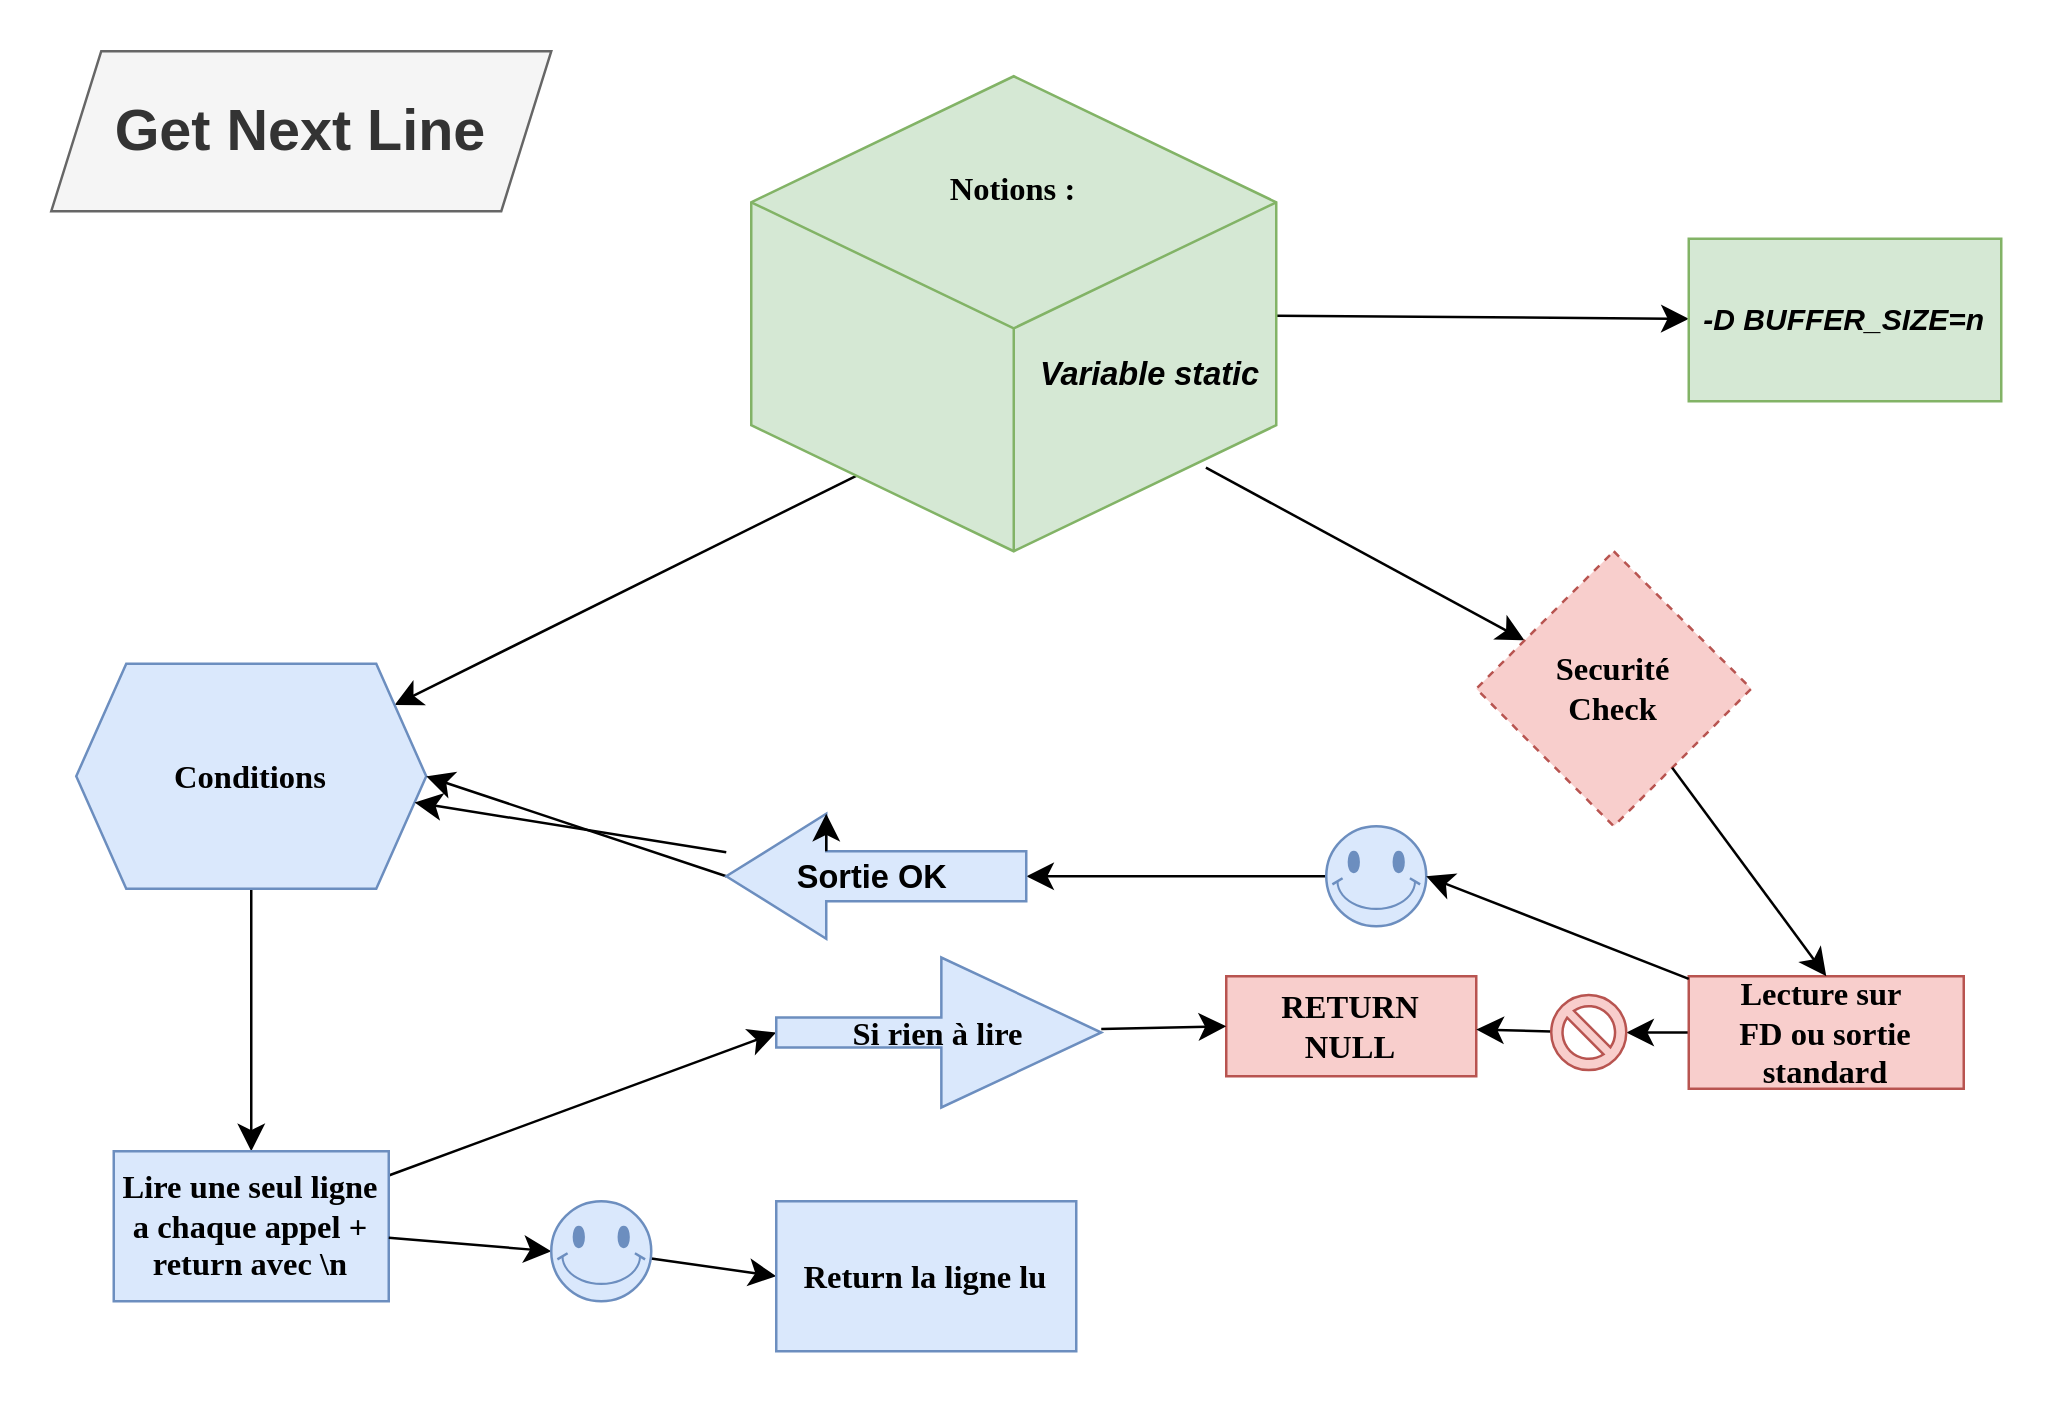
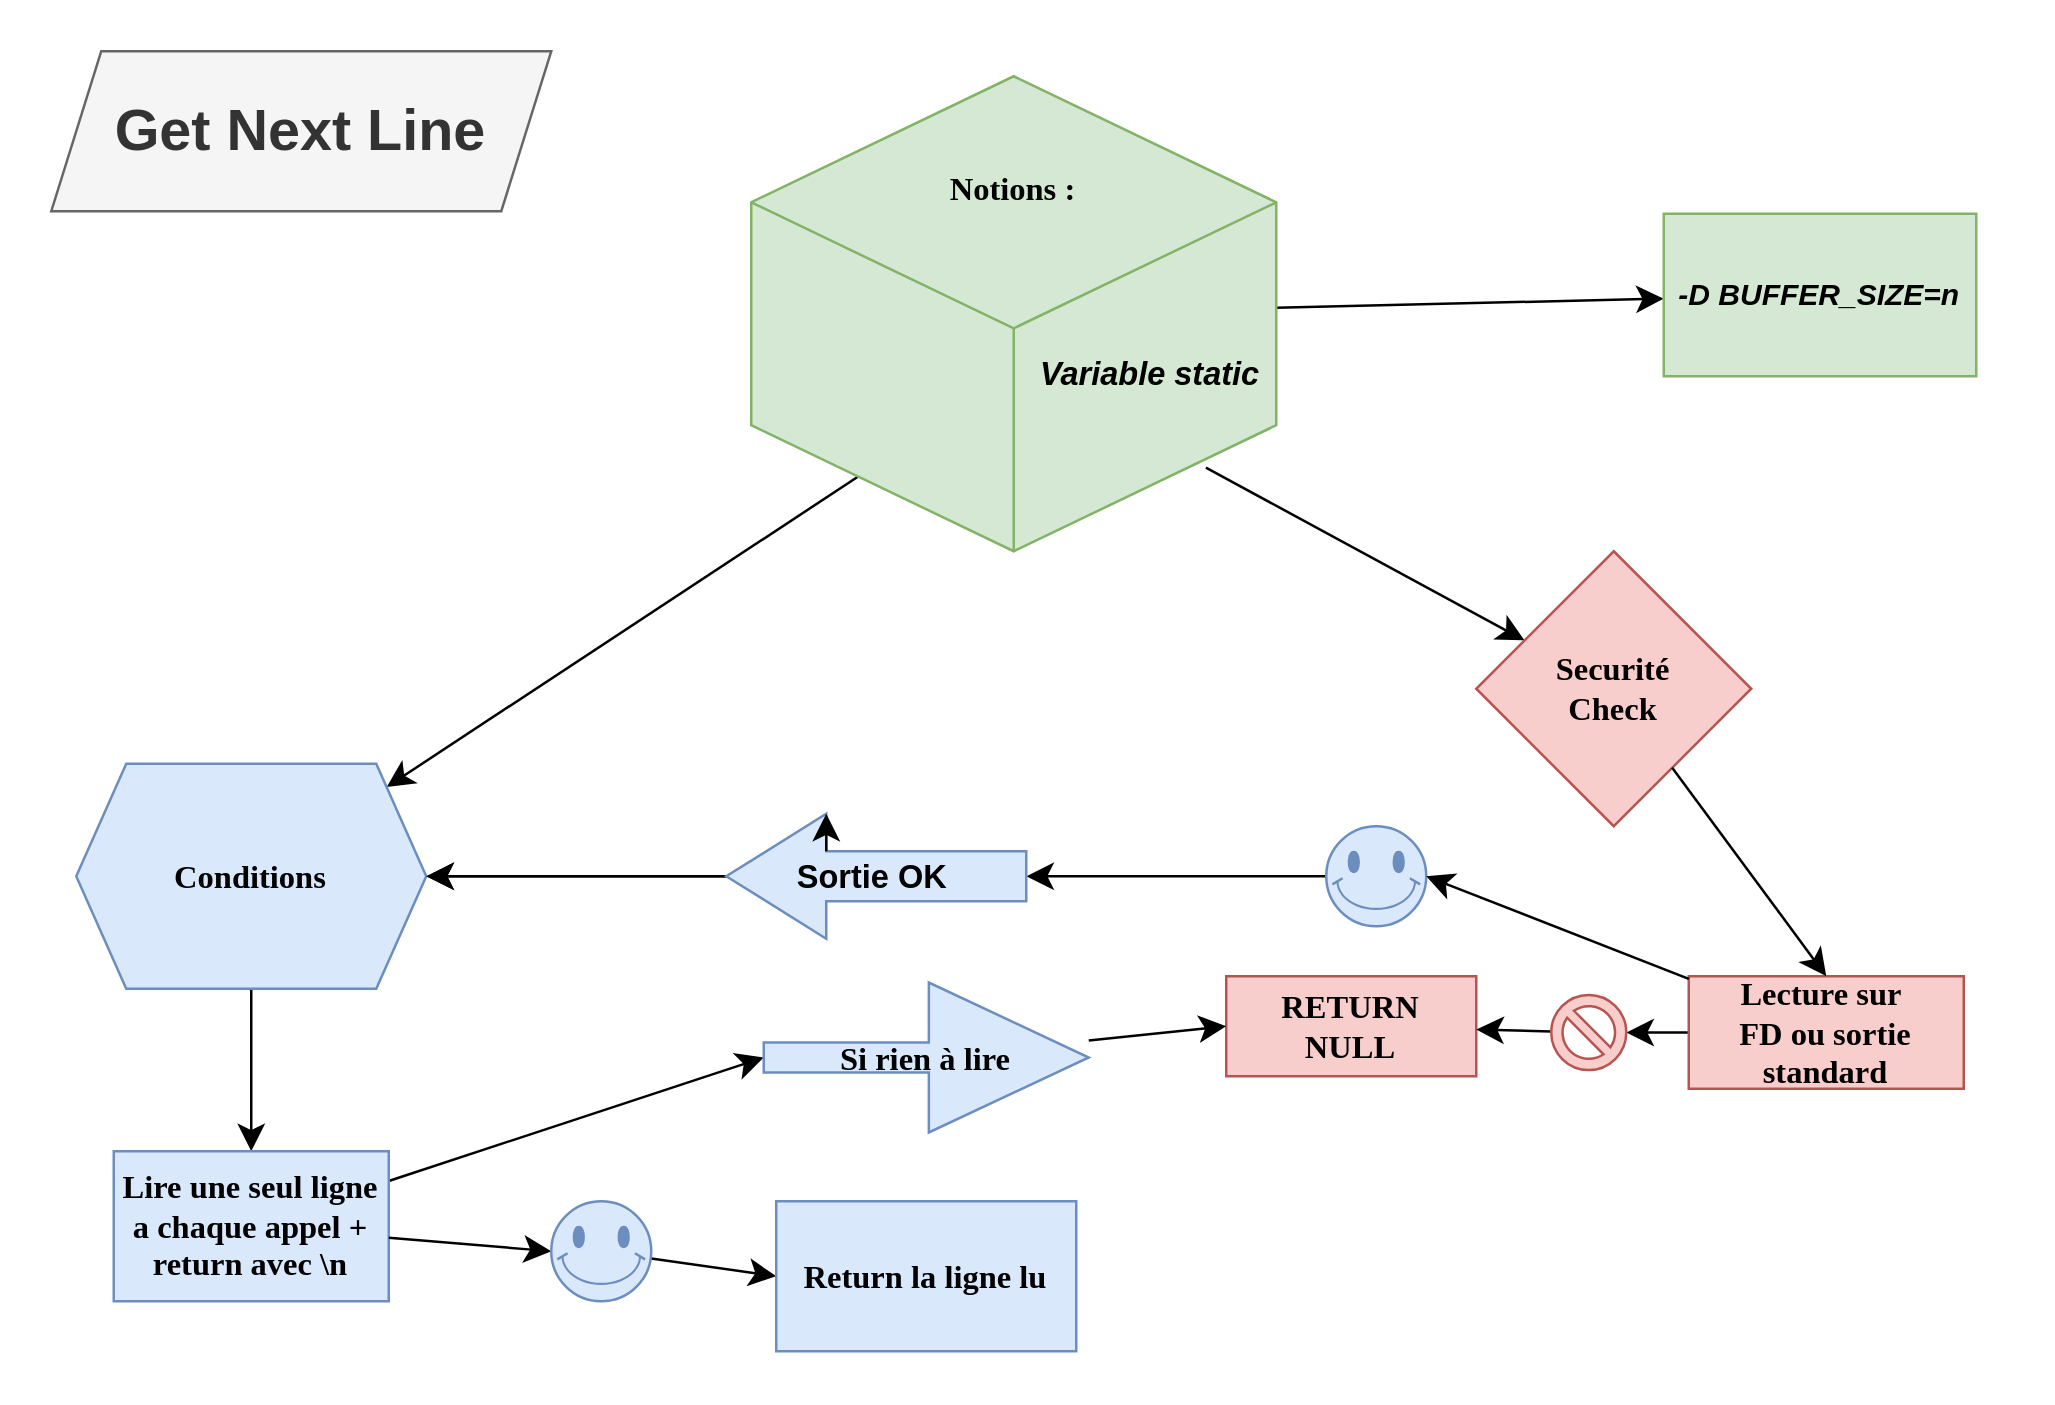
node "-D BUFFER_SIZE=n": moved (1845, 320) -> (1820, 295)
node "Securité Check": style dashed -> solid
node "Conditions": moved (251, 776) -> (251, 876)
node "Si rien à lire": moved (939, 1033) -> (926, 1058)
